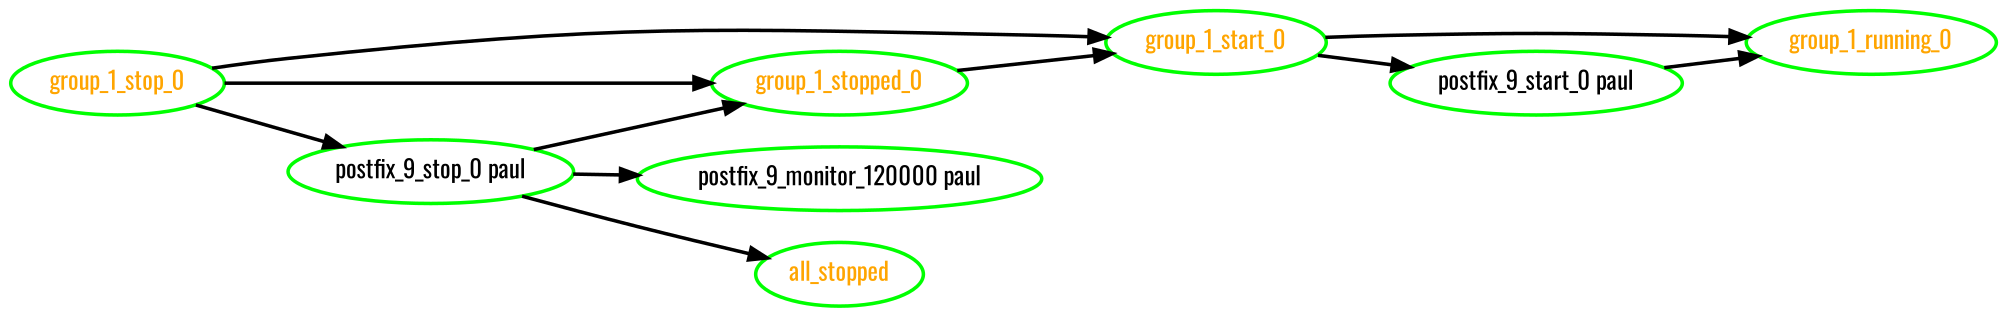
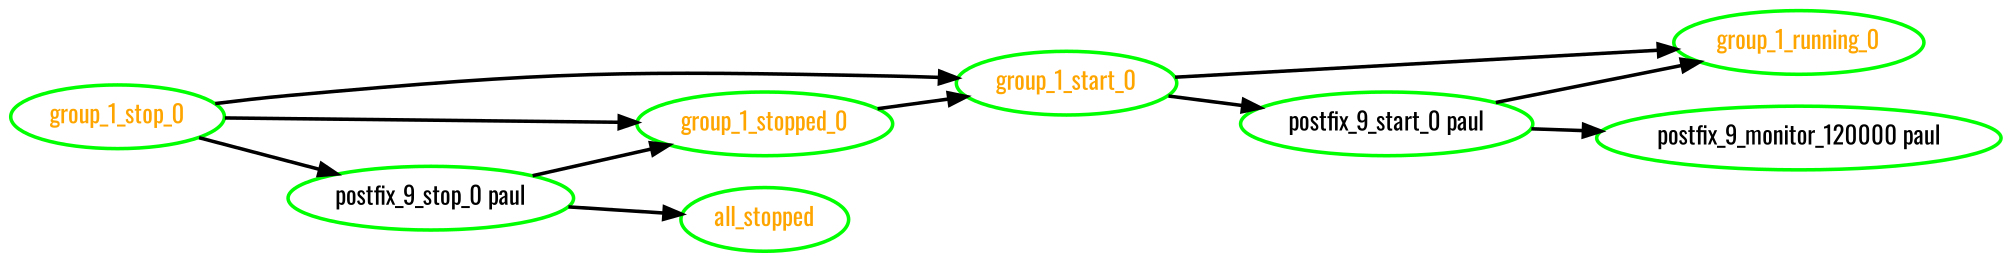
edge "postfix_9_stop_0 paul" -> "postfix_9_monitor_120000 paul": now "postfix_9_start_0 paul" -> "postfix_9_monitor_120000 paul"
